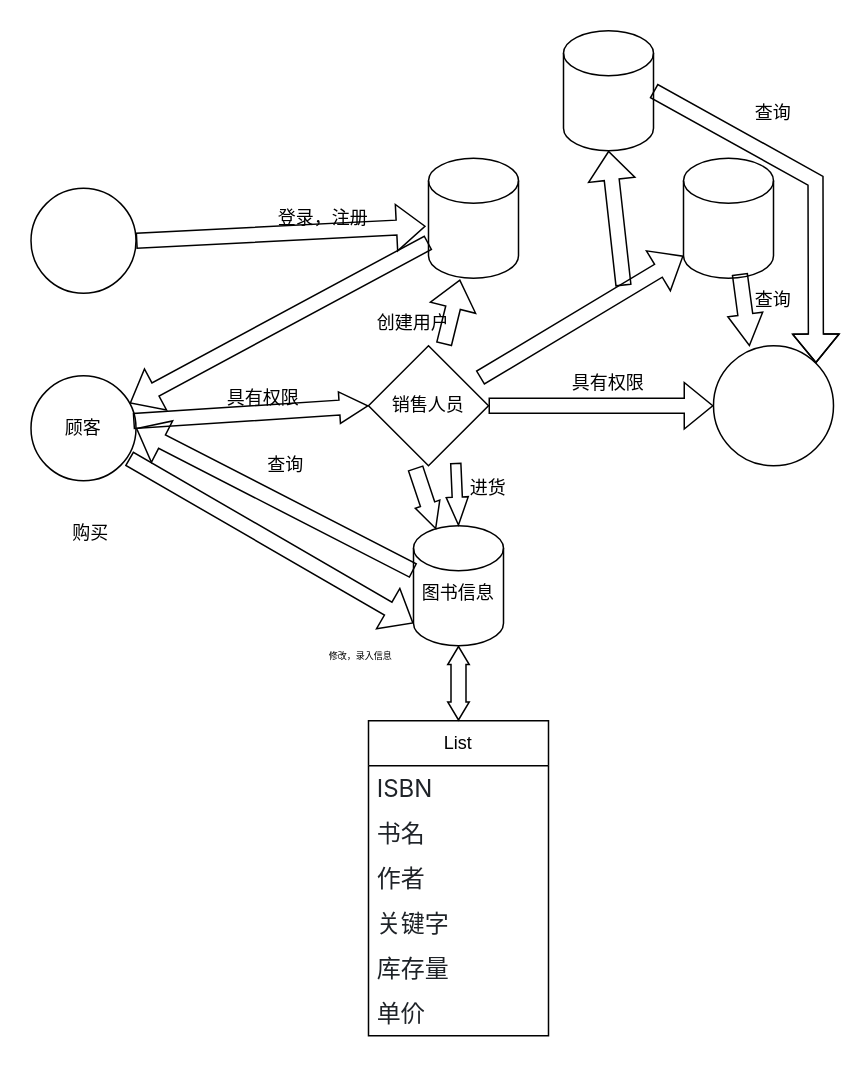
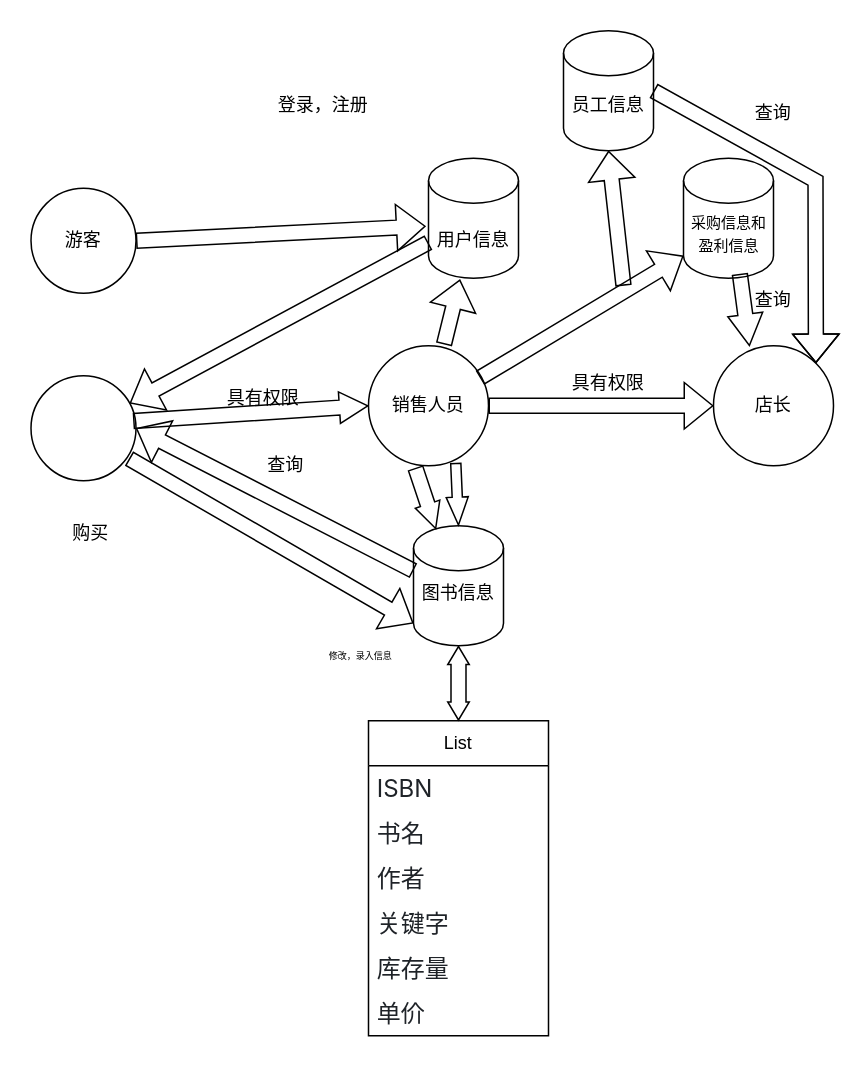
node "员工信息": added
node "登录，注册": moved (323, 218) -> (323, 106)
node "采购信息和盈利信息": added
node "游客": added
node "用户信息": added
node "创建用户": removed
node "销售人员": shape diamond -> ellipse
node "店长": added
node "顾客": removed
node "进货": removed
